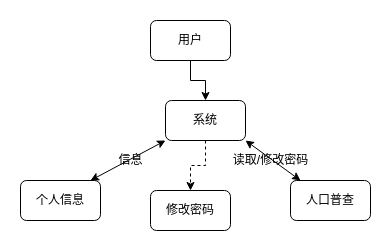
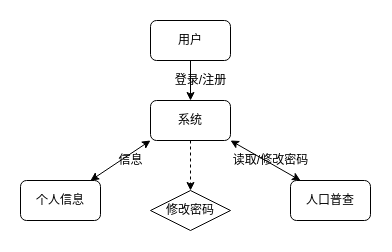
node "登录/注册": added
node "系统": moved (206, 121) -> (191, 121)
node "修改密码": shape rounded rectangle -> diamond
